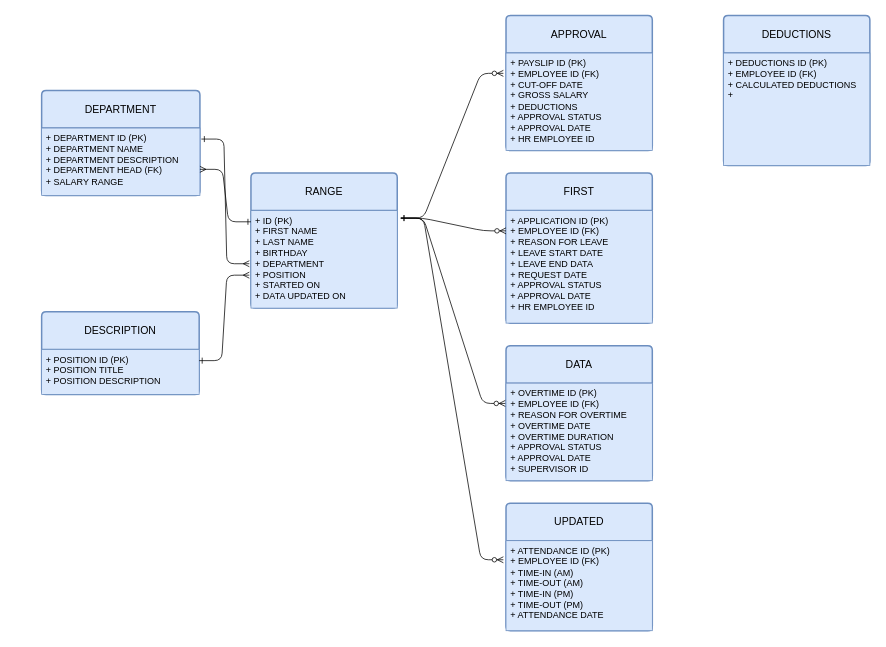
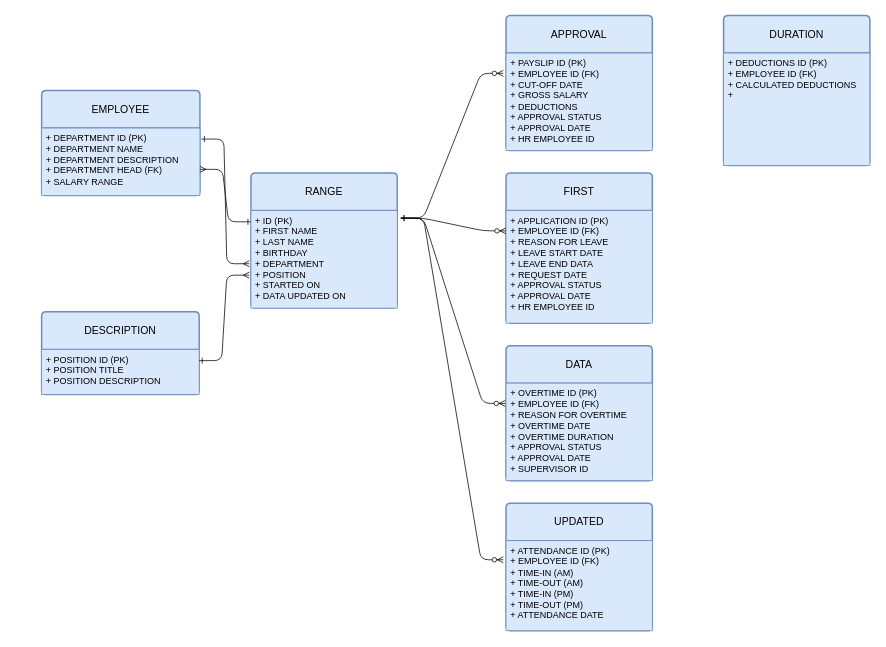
node "DEDUCTIONS": label "DEDUCTIONS" -> "DURATION"
node "DEPARTMENT": label "DEPARTMENT" -> "EMPLOYEE"
